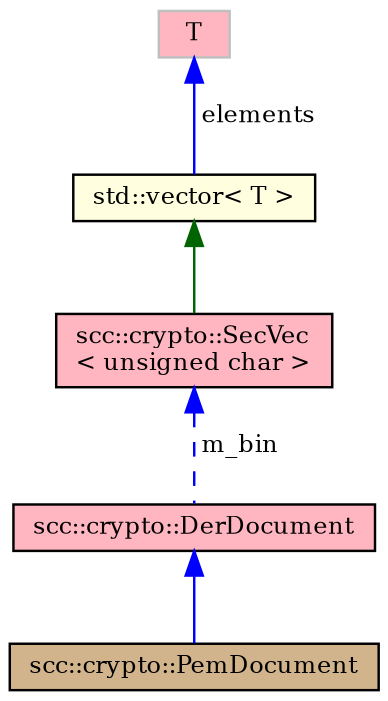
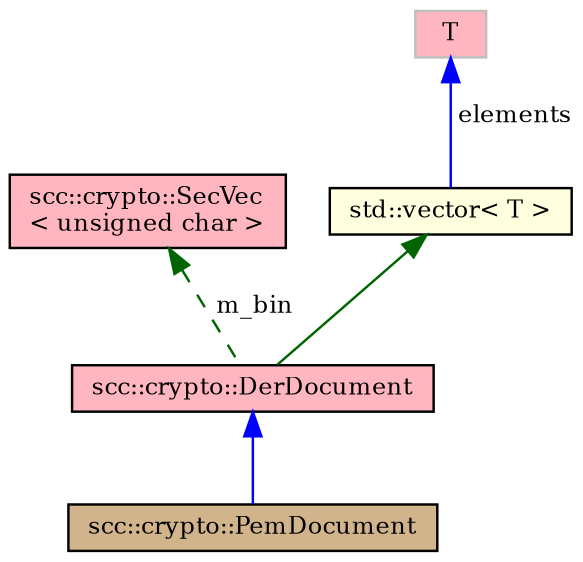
edge "scc::crypto::SecVec < unsigned char >" -> "std::vector< T >": now "scc::crypto::DerDocument" -> "std::vector< T >"
edge "scc::crypto::DerDocument" -> "scc::crypto::SecVec < unsigned char >": color blue -> darkgreen
